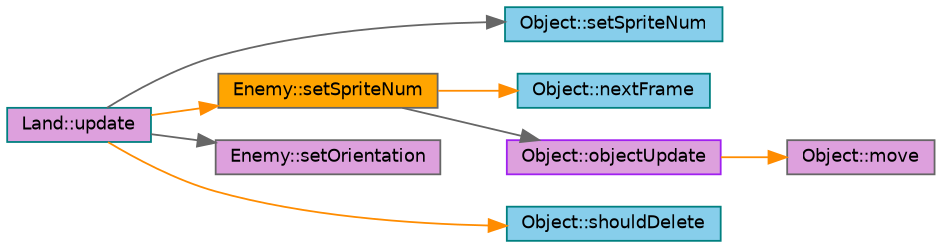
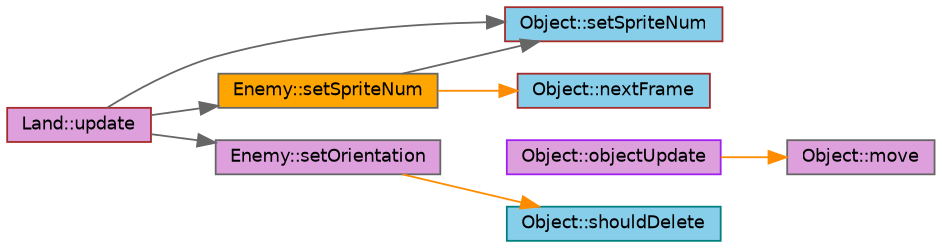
node "Object::setSpriteNum": color teal -> brown
node "Object::nextFrame": color teal -> brown
edge "Land::update" -> "Enemy::setSpriteNum": color darkorange -> gray40
edge "Enemy::setSpriteNum" -> "Object::objectUpdate": now "Enemy::setSpriteNum" -> "Object::setSpriteNum"
node "Land::update": color teal -> brown
edge "Land::update" -> "Object::shouldDelete": now "Enemy::setOrientation" -> "Object::shouldDelete"
